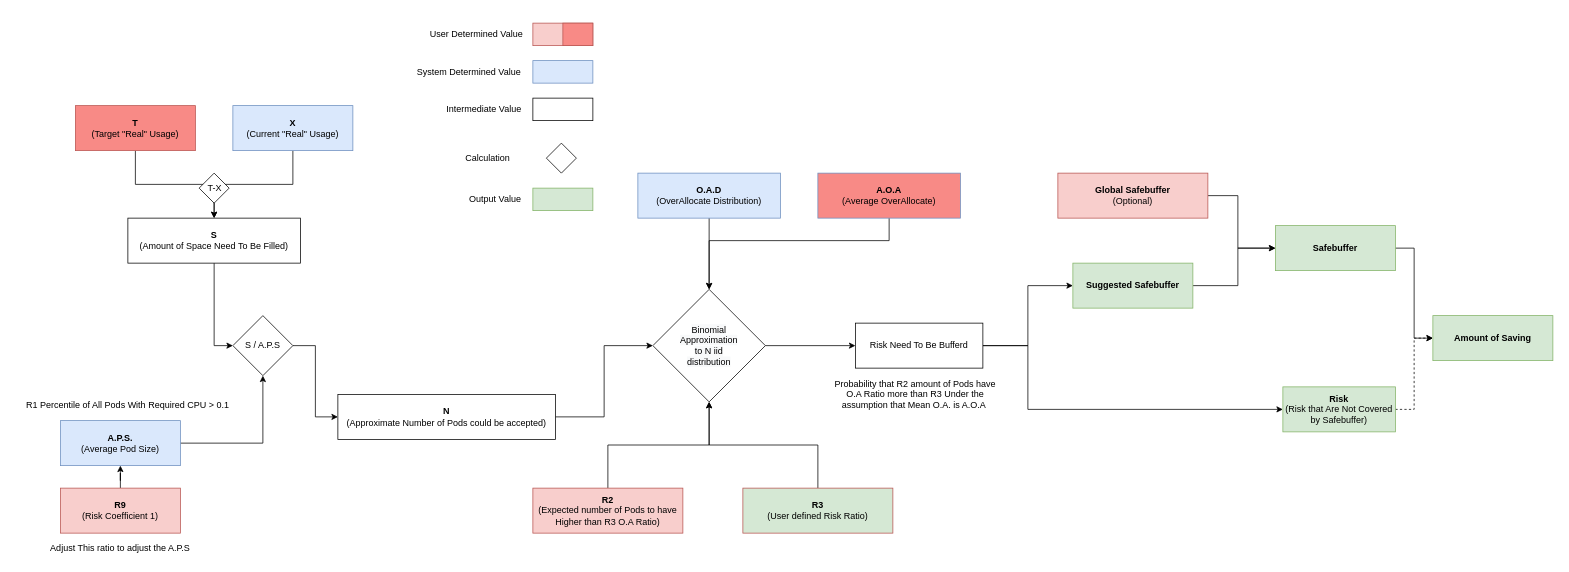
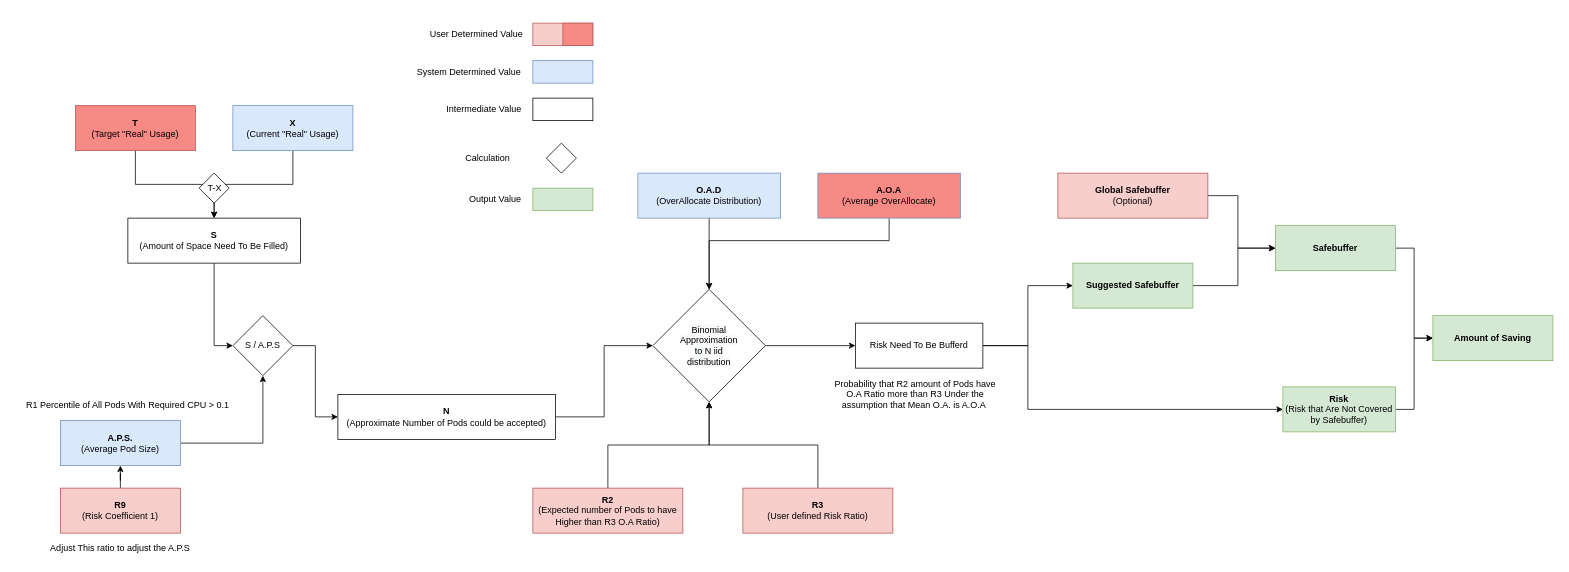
edge "Risk (Risk that Are Not Covered by Safebuffer)" -> "Amount of Saving": style dashed -> solid
node "R3 (User defined Risk Ratio)": fillcolor #d5e8d4 -> #f8cecc
